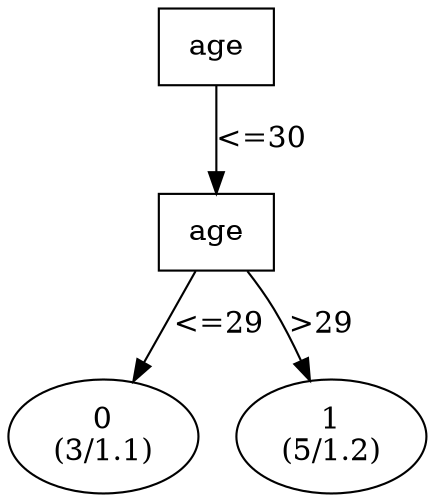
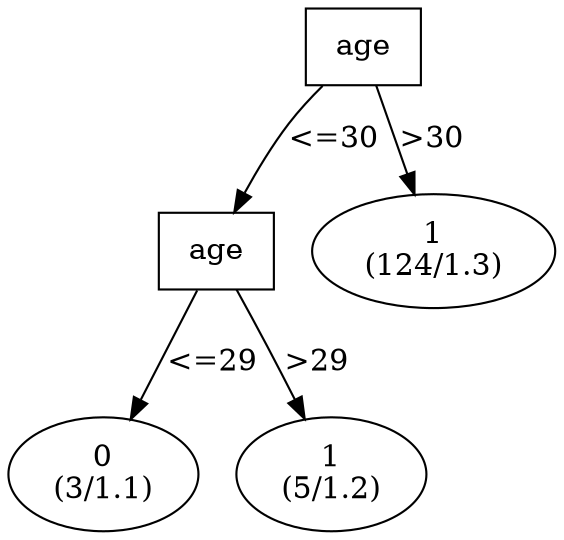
node "1 (124/1.3)": added
